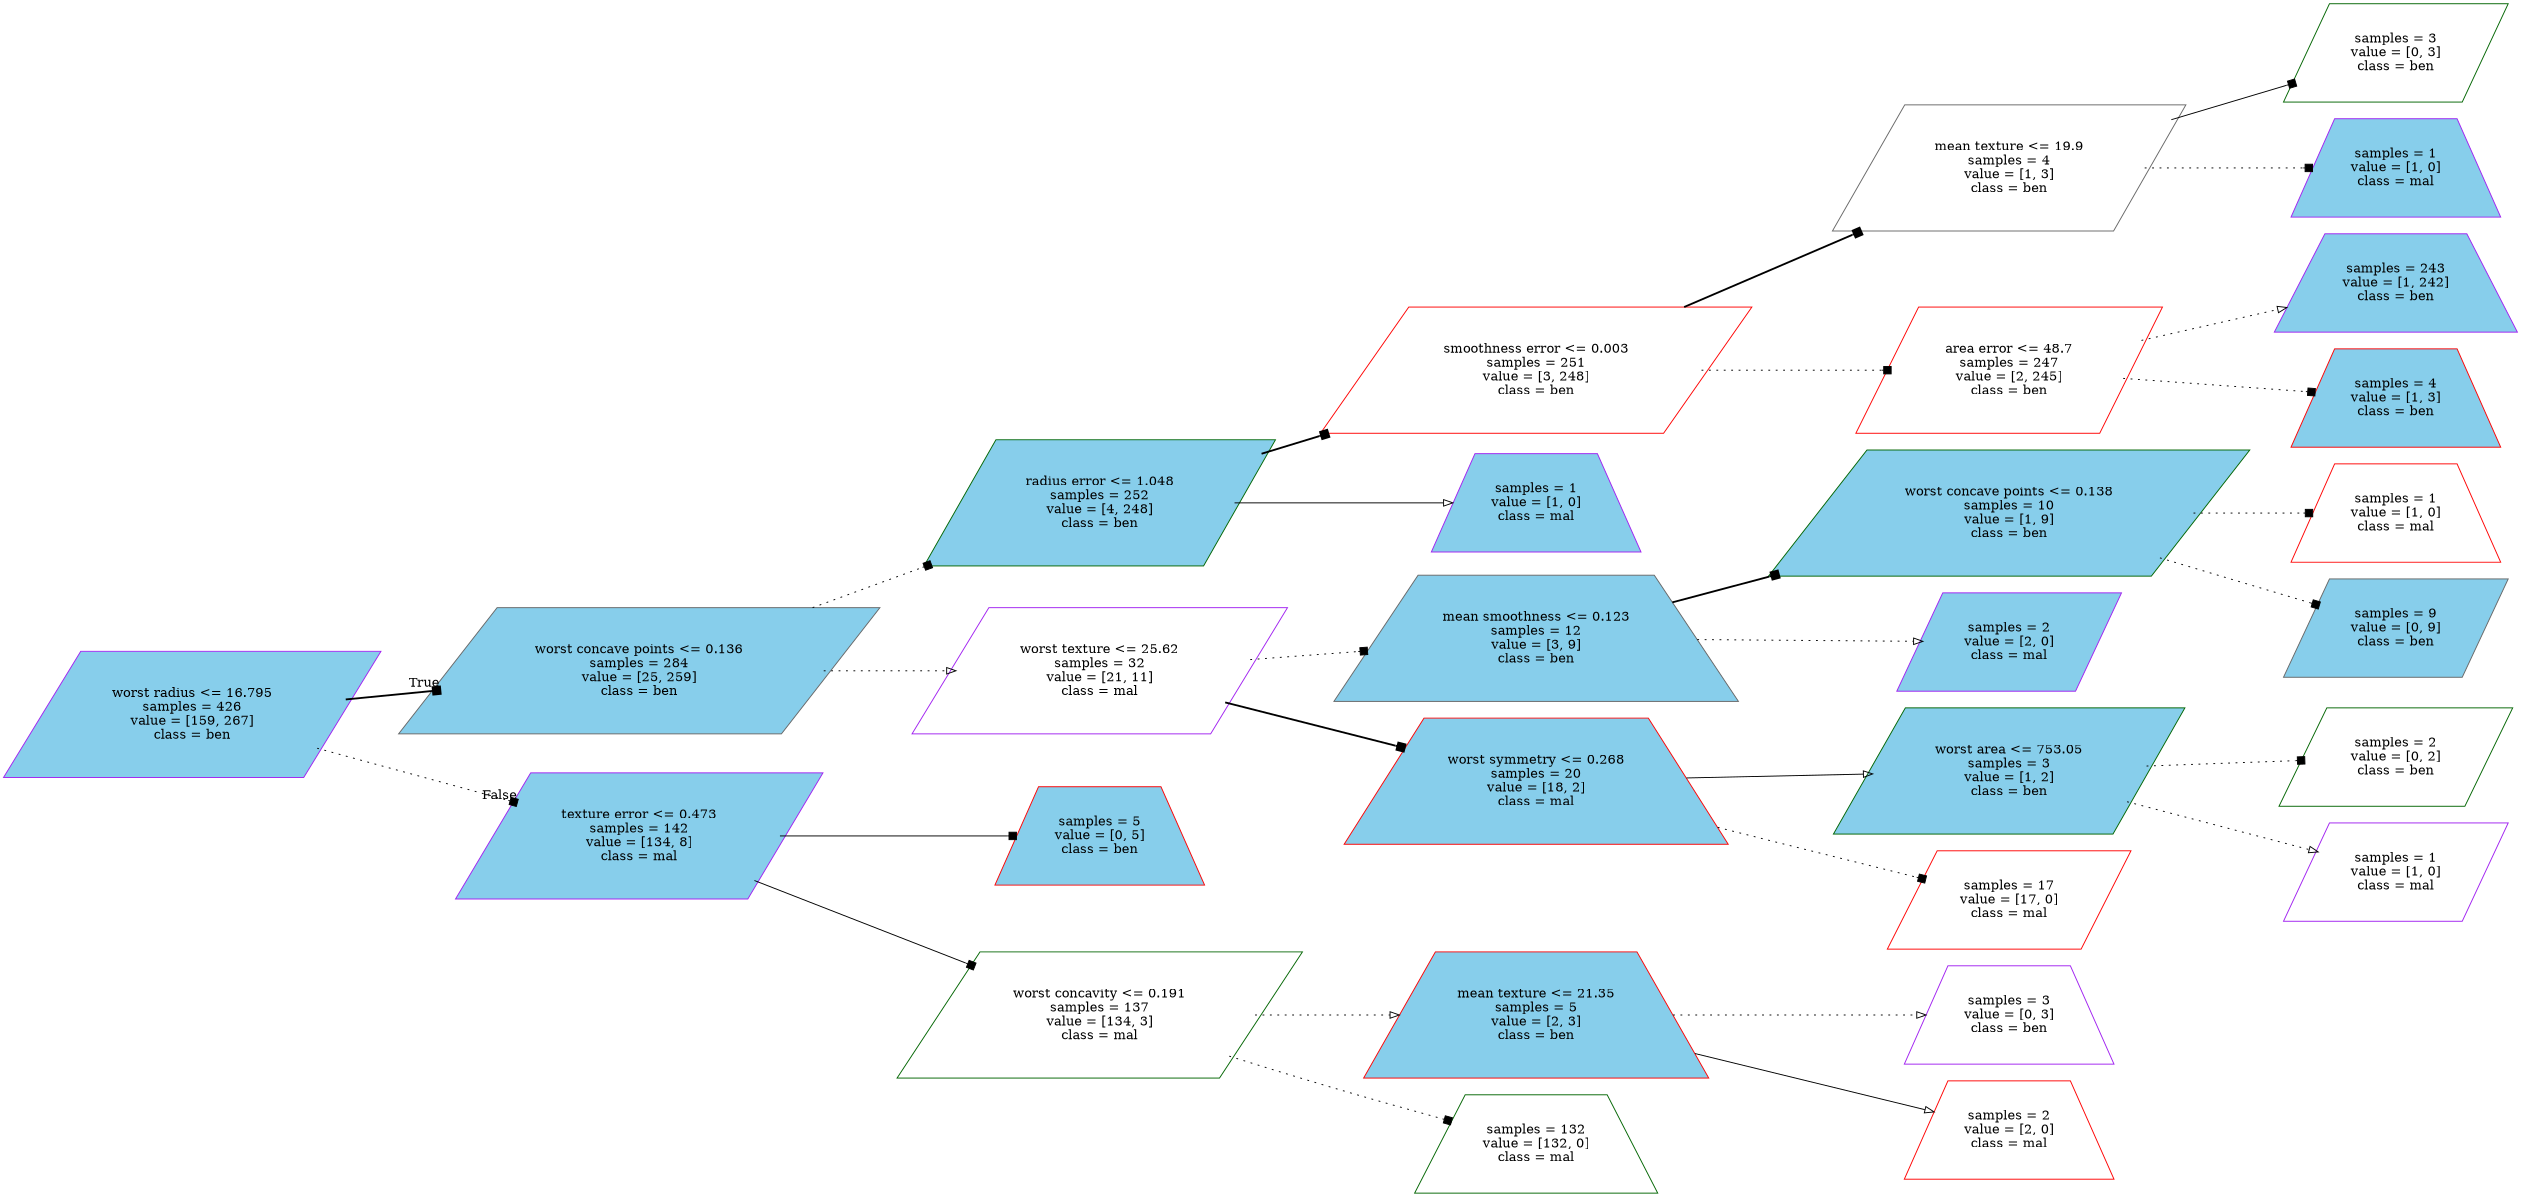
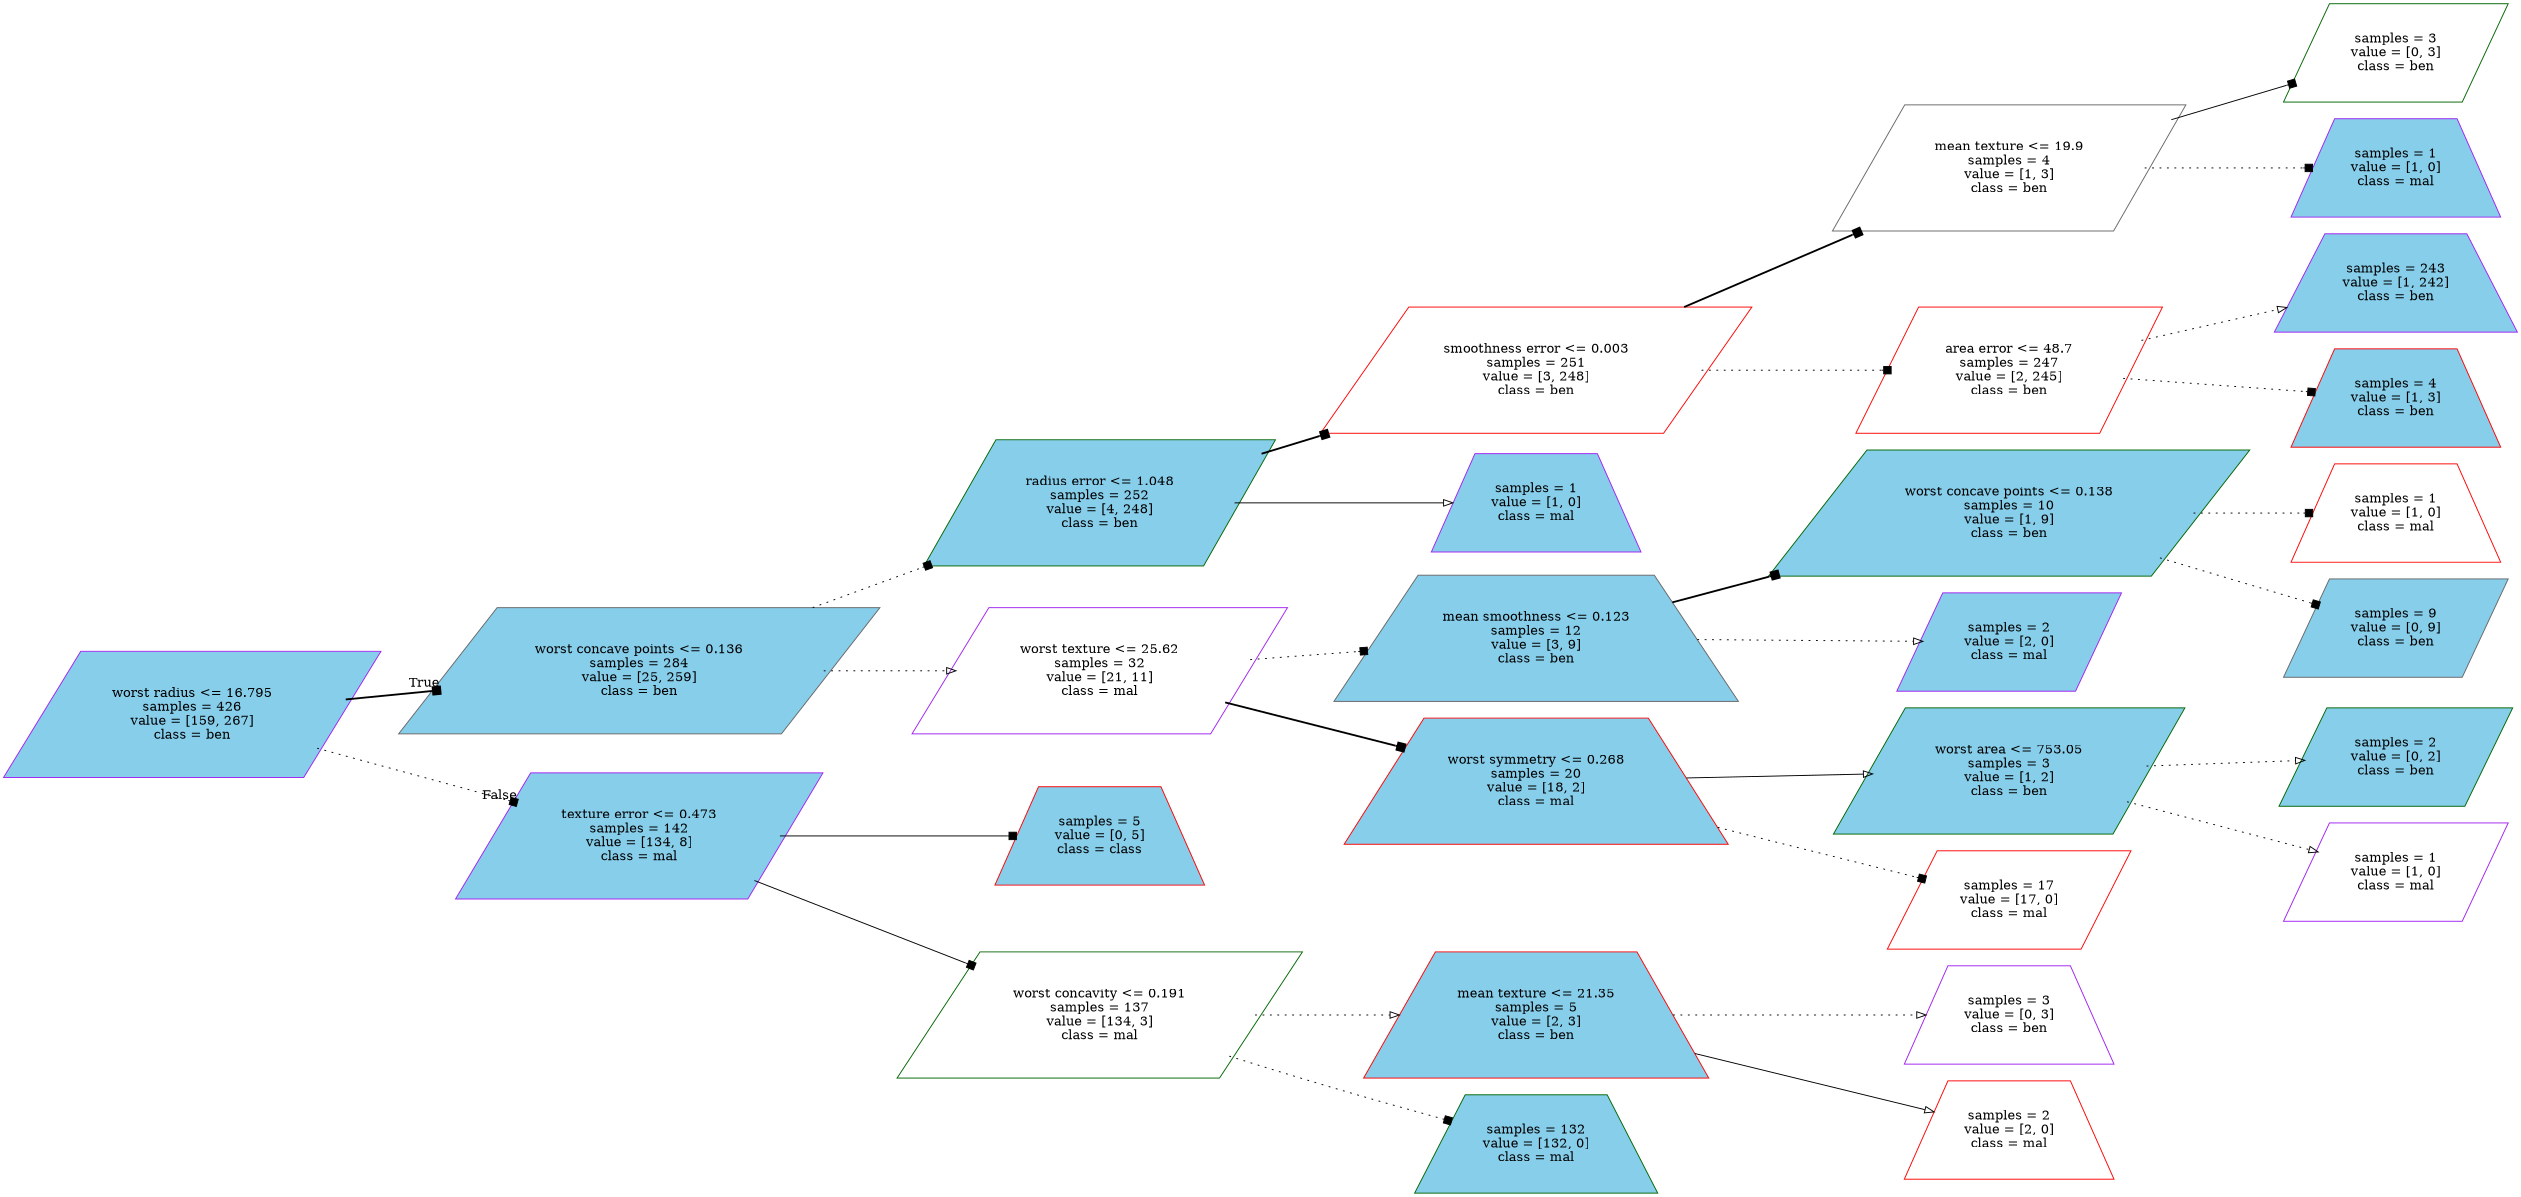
node "samples = 2 value = [0, 2] class = ben": fillcolor white -> skyblue
edge "worst area <= 753.05 samples = 3 value = [1, 2] class = ben" -> "samples = 2 value = [0, 2] class = ben": arrowhead box -> onormal
node "samples = 5 value = [0, 5] class = ben": label "samples = 5 value = [0, 5] class = ben" -> "samples = 5 value = [0, 5] class = class"
node "samples = 132 value = [132, 0] class = mal": fillcolor white -> skyblue
